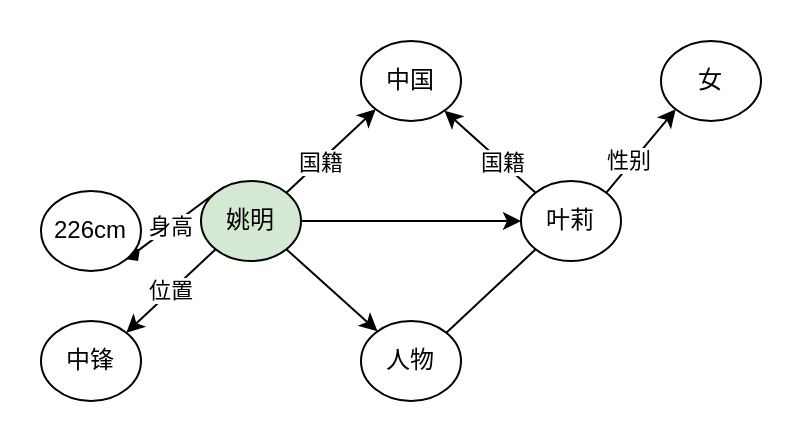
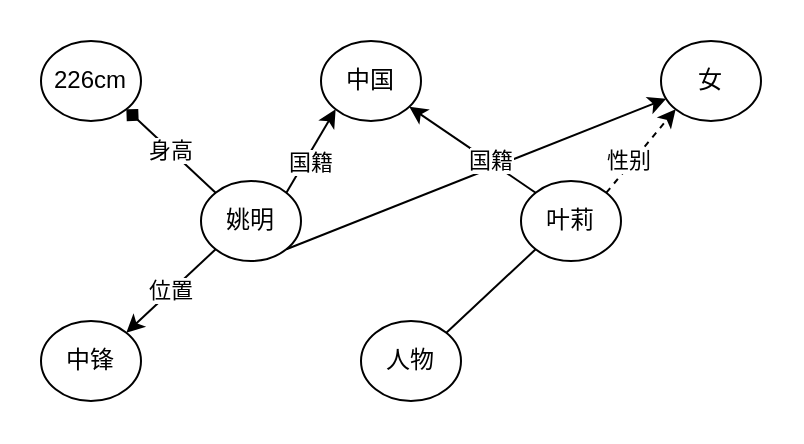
node "中国": moved (411, 81) -> (371, 81)
edge "叶莉" -> "女": style solid -> dashed
node "姚明": fillcolor #d5e8d4 -> #ffffff
edge "姚明" -> "叶莉": removed
node "226cm": moved (91, 231) -> (91, 81)
edge "姚明" -> "人物": now "姚明" -> "女"
